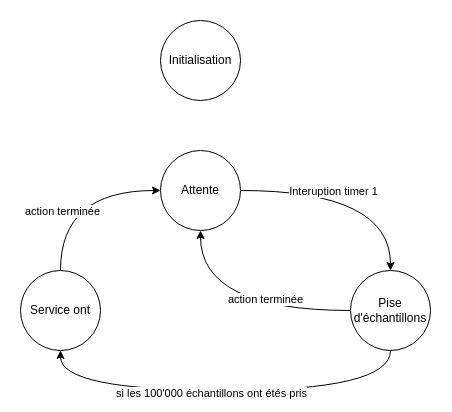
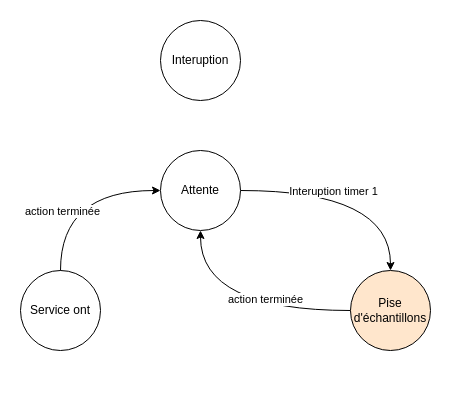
node "Initialisation": label "Initialisation" -> "Interuption"
node "Pise d'échantillons": fillcolor #ffffff -> #ffe6cc
edge "Pise d'échantillons" -> "Service ont": removed, label "si les 100'000 échantillons ont étés pris"
